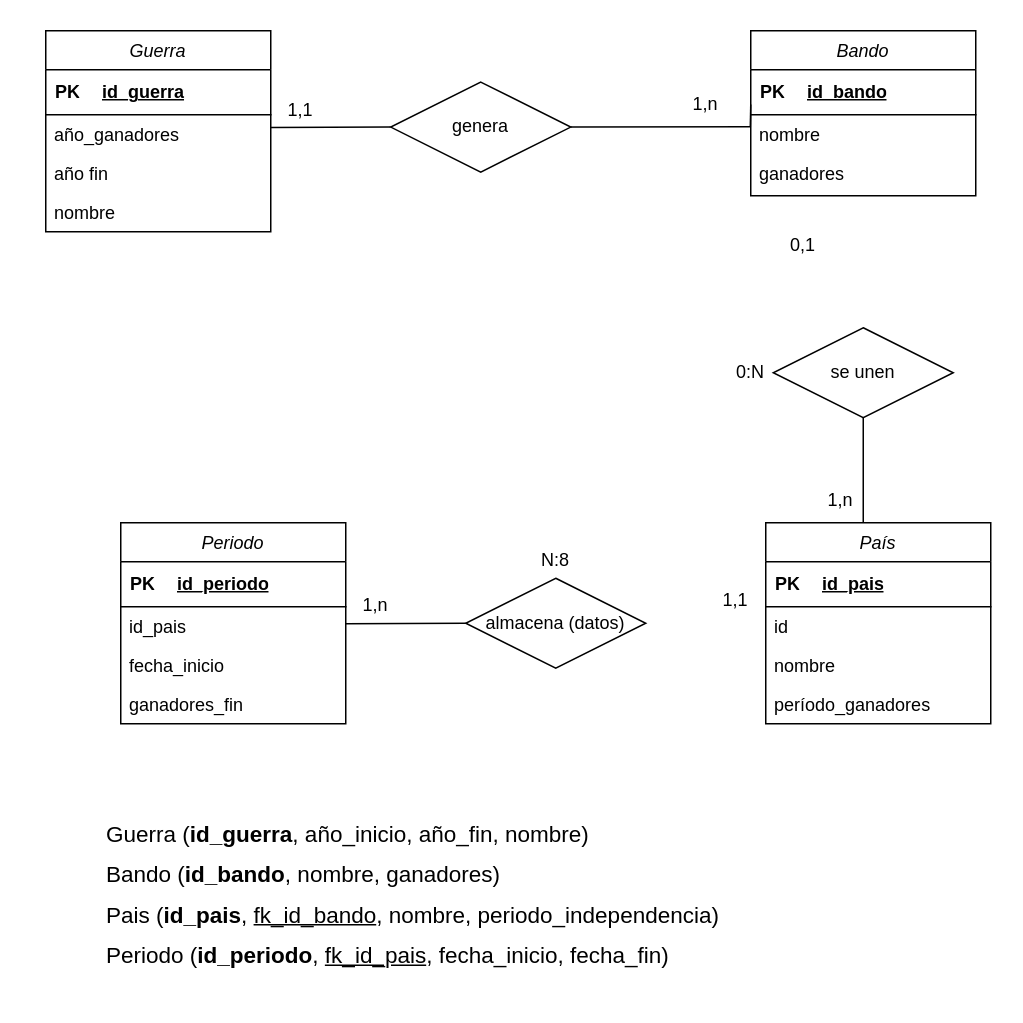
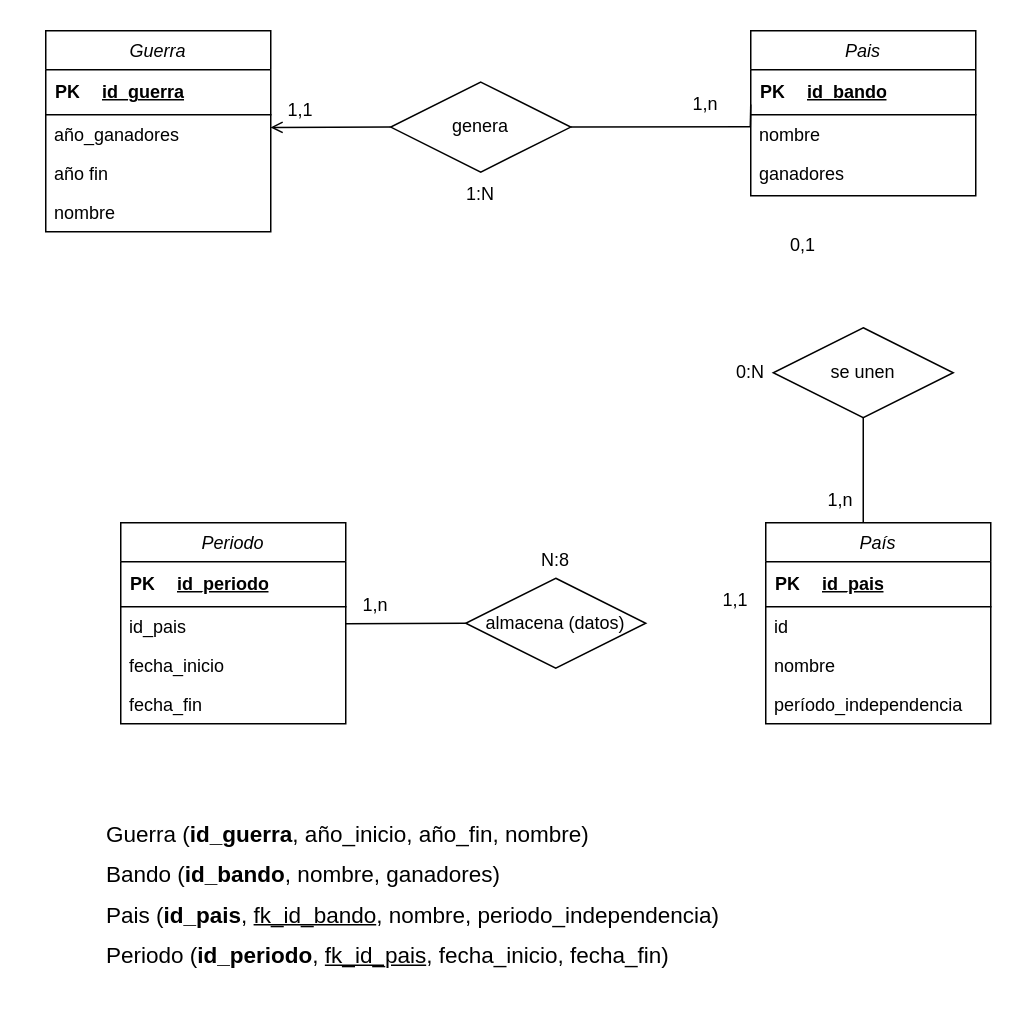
node "Bando": label "Bando" -> "Pais"
edge "genera" -- "año_ganadores": arrowhead none -> open
node "1:N": added
node "ganadores_fin": label "ganadores_fin" -> "fecha_fin"
node "período_ganadores": label "período_ganadores" -> "período_independencia"
